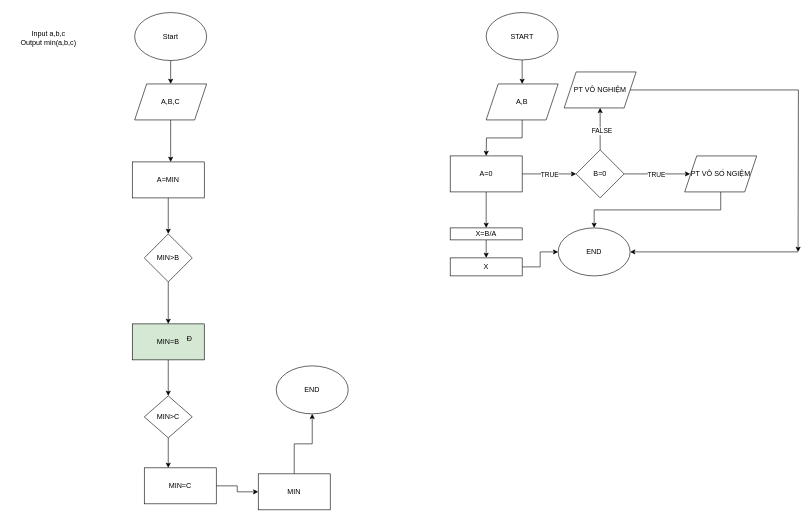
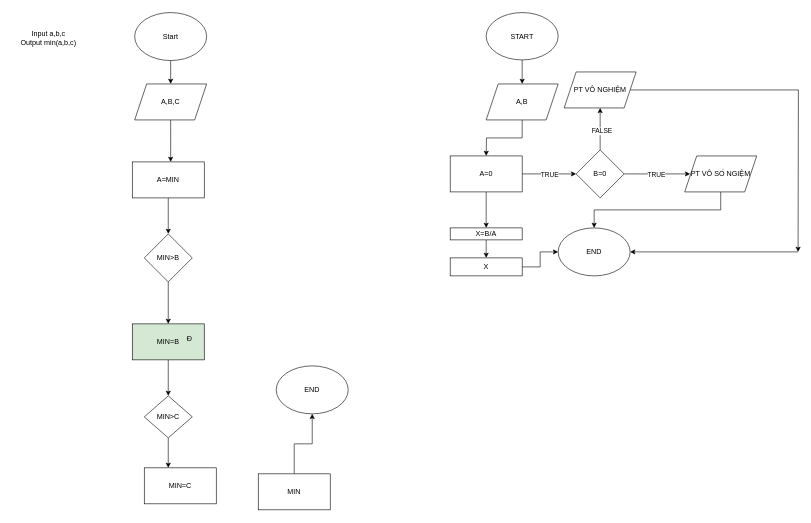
edge "MIN=C" -> "MIN": removed
